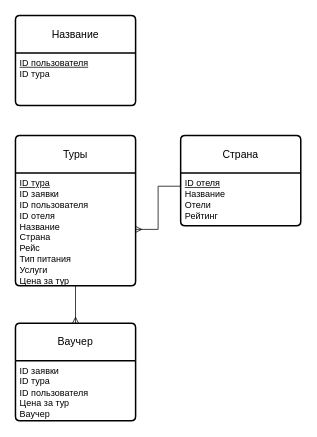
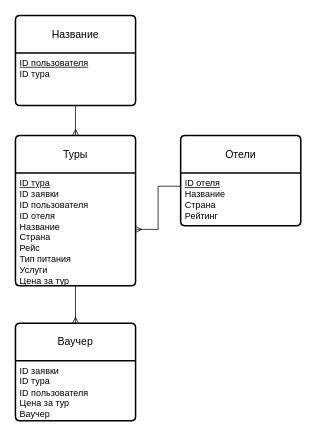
edge "ID пользователя ID тура" -> "Туры": added
node "Страна": label "Страна" -> "Отели"
node "ID отеля Название Отели Рейтинг": label "ID отеля Название Отели Рейтинг" -> "ID отеля Название Страна Рейтинг"
